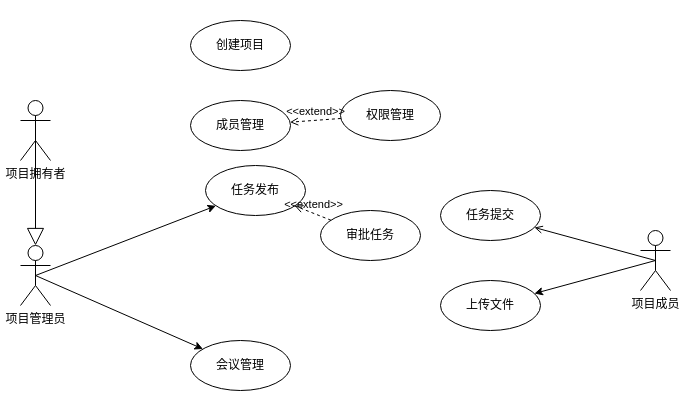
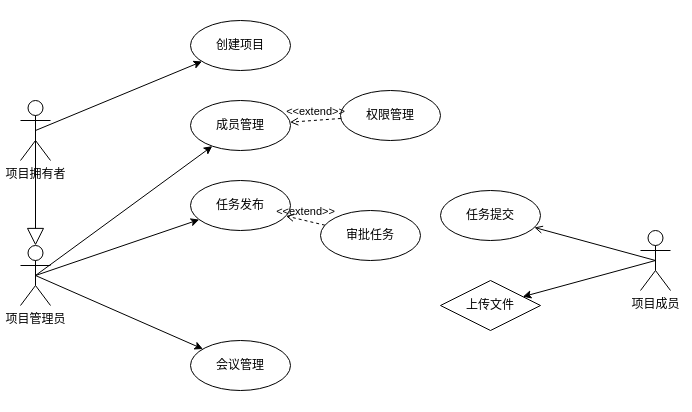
edge "项目拥有者" -> "创建项目": added
node "任务发布": moved (256, 191) -> (241, 206)
edge "项目管理员" -> "成员管理": added
node "上传文件": shape ellipse -> diamond
